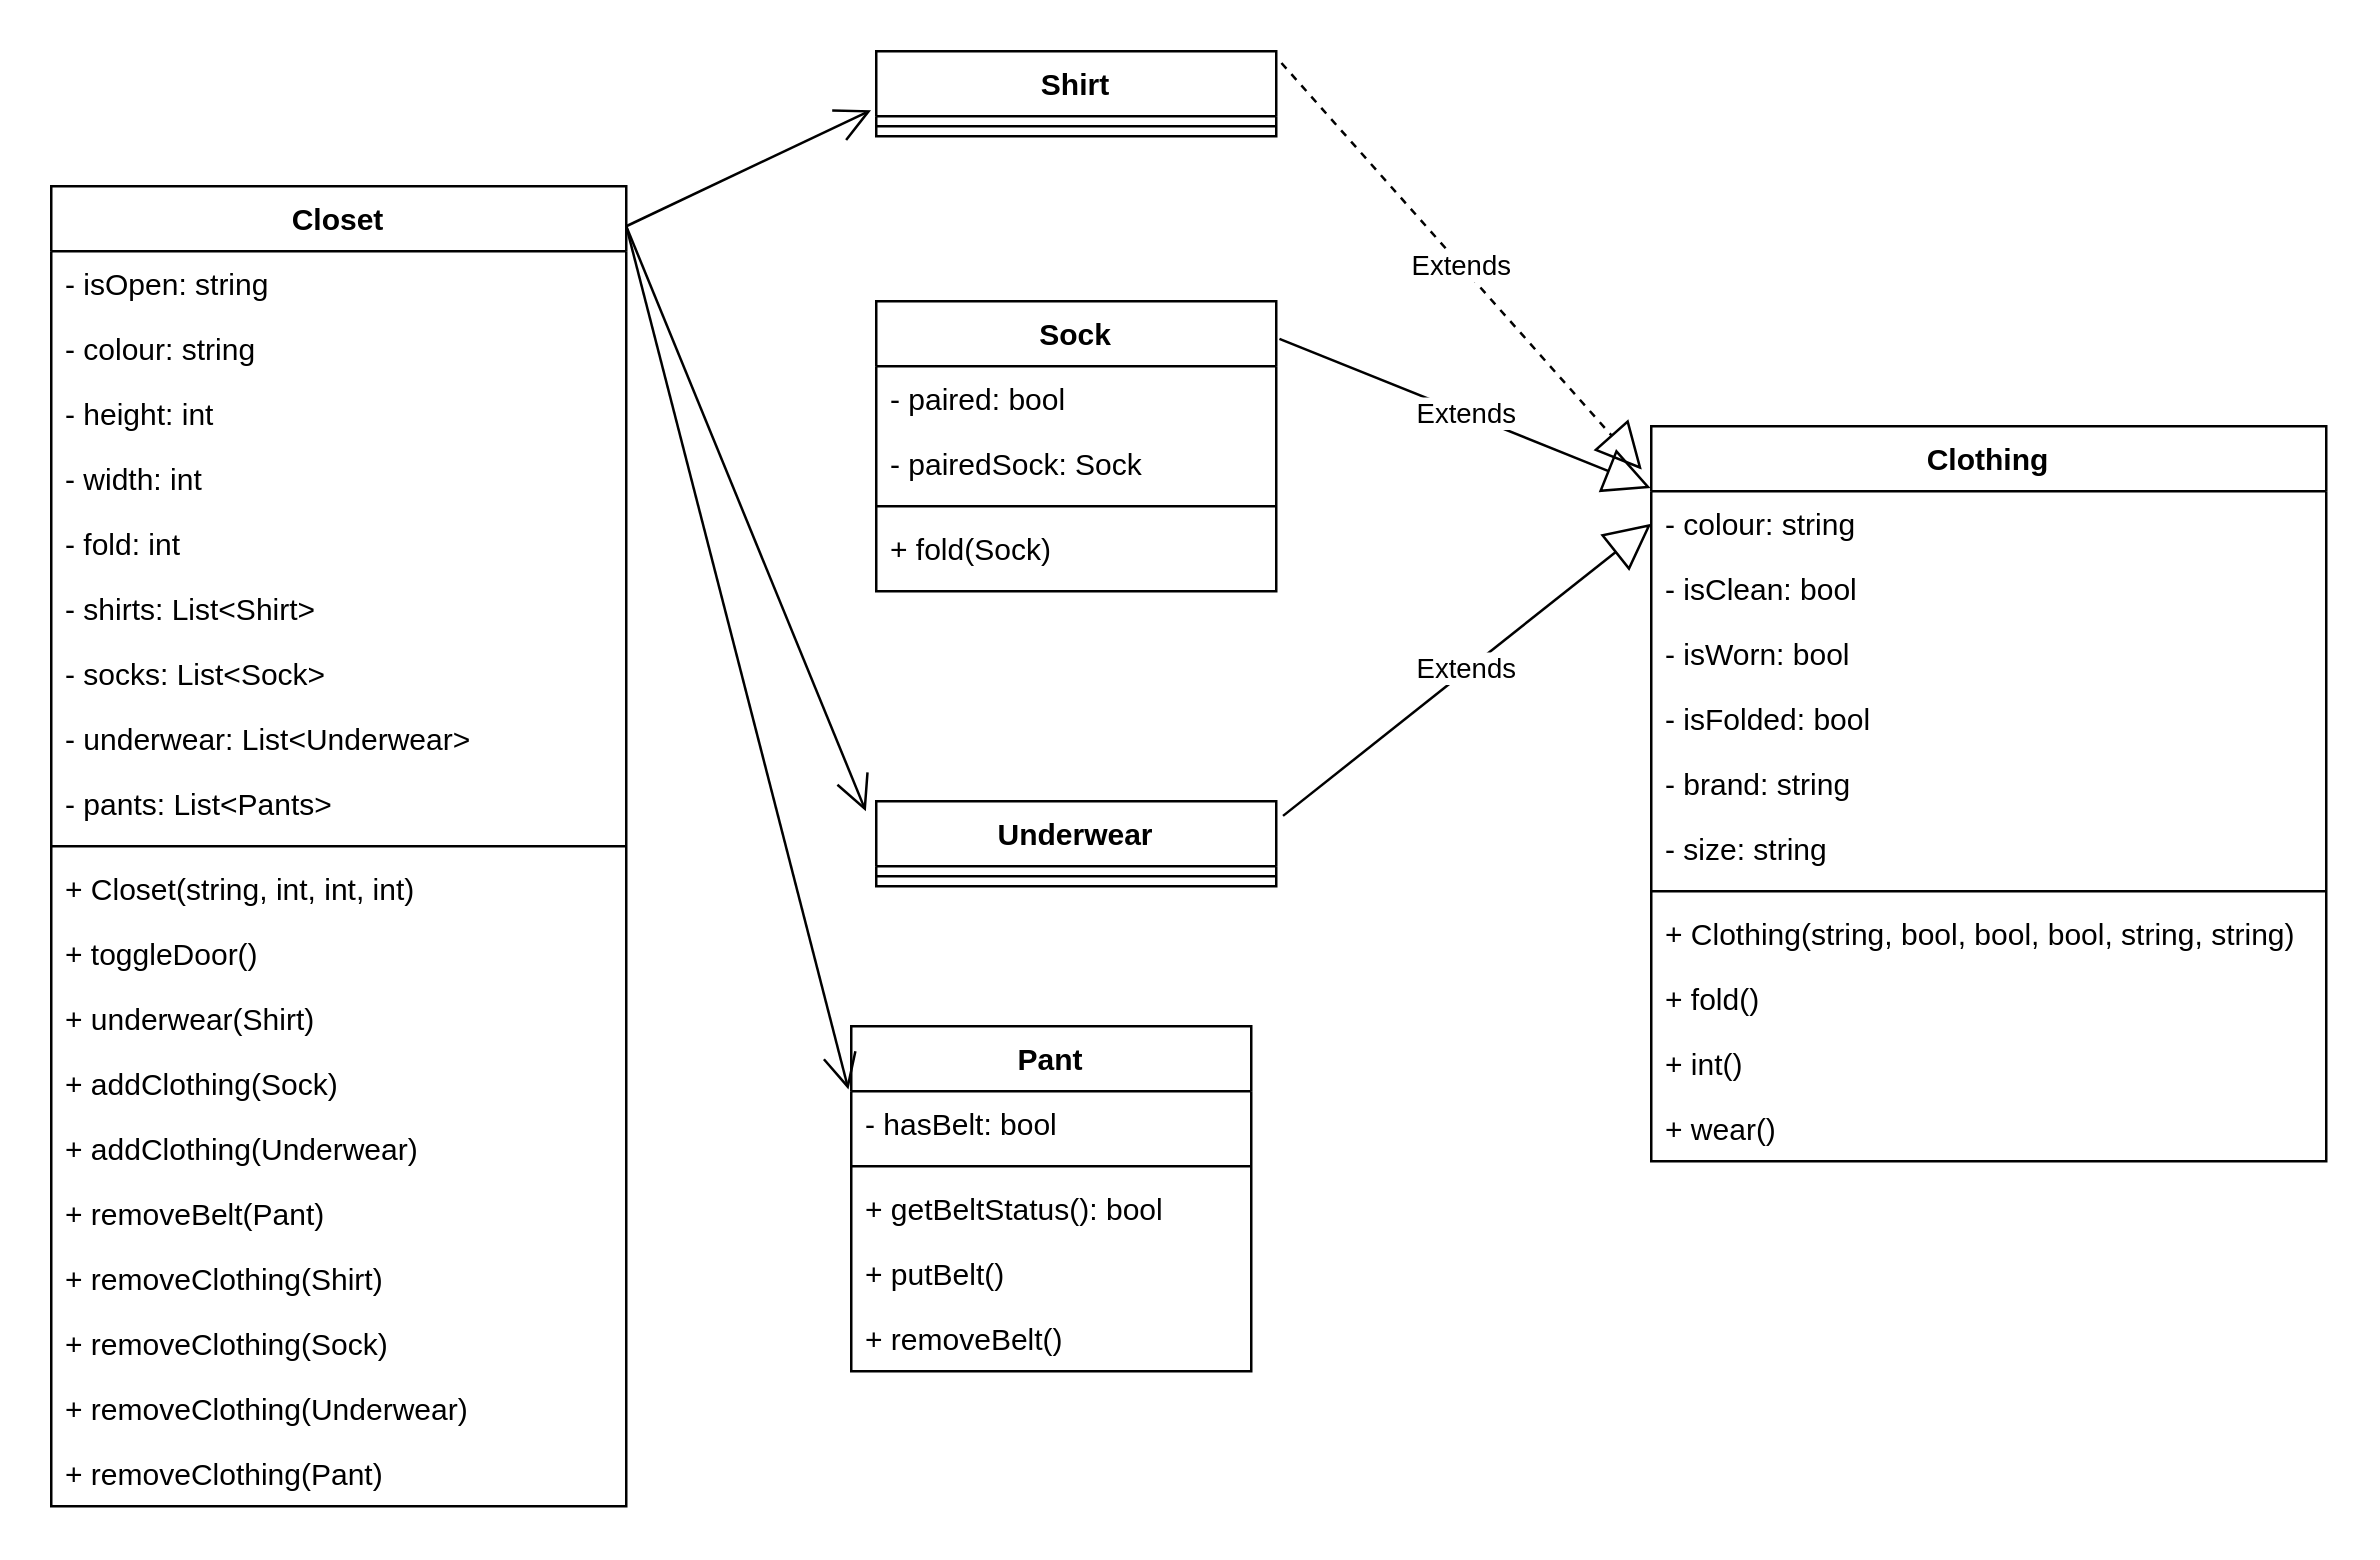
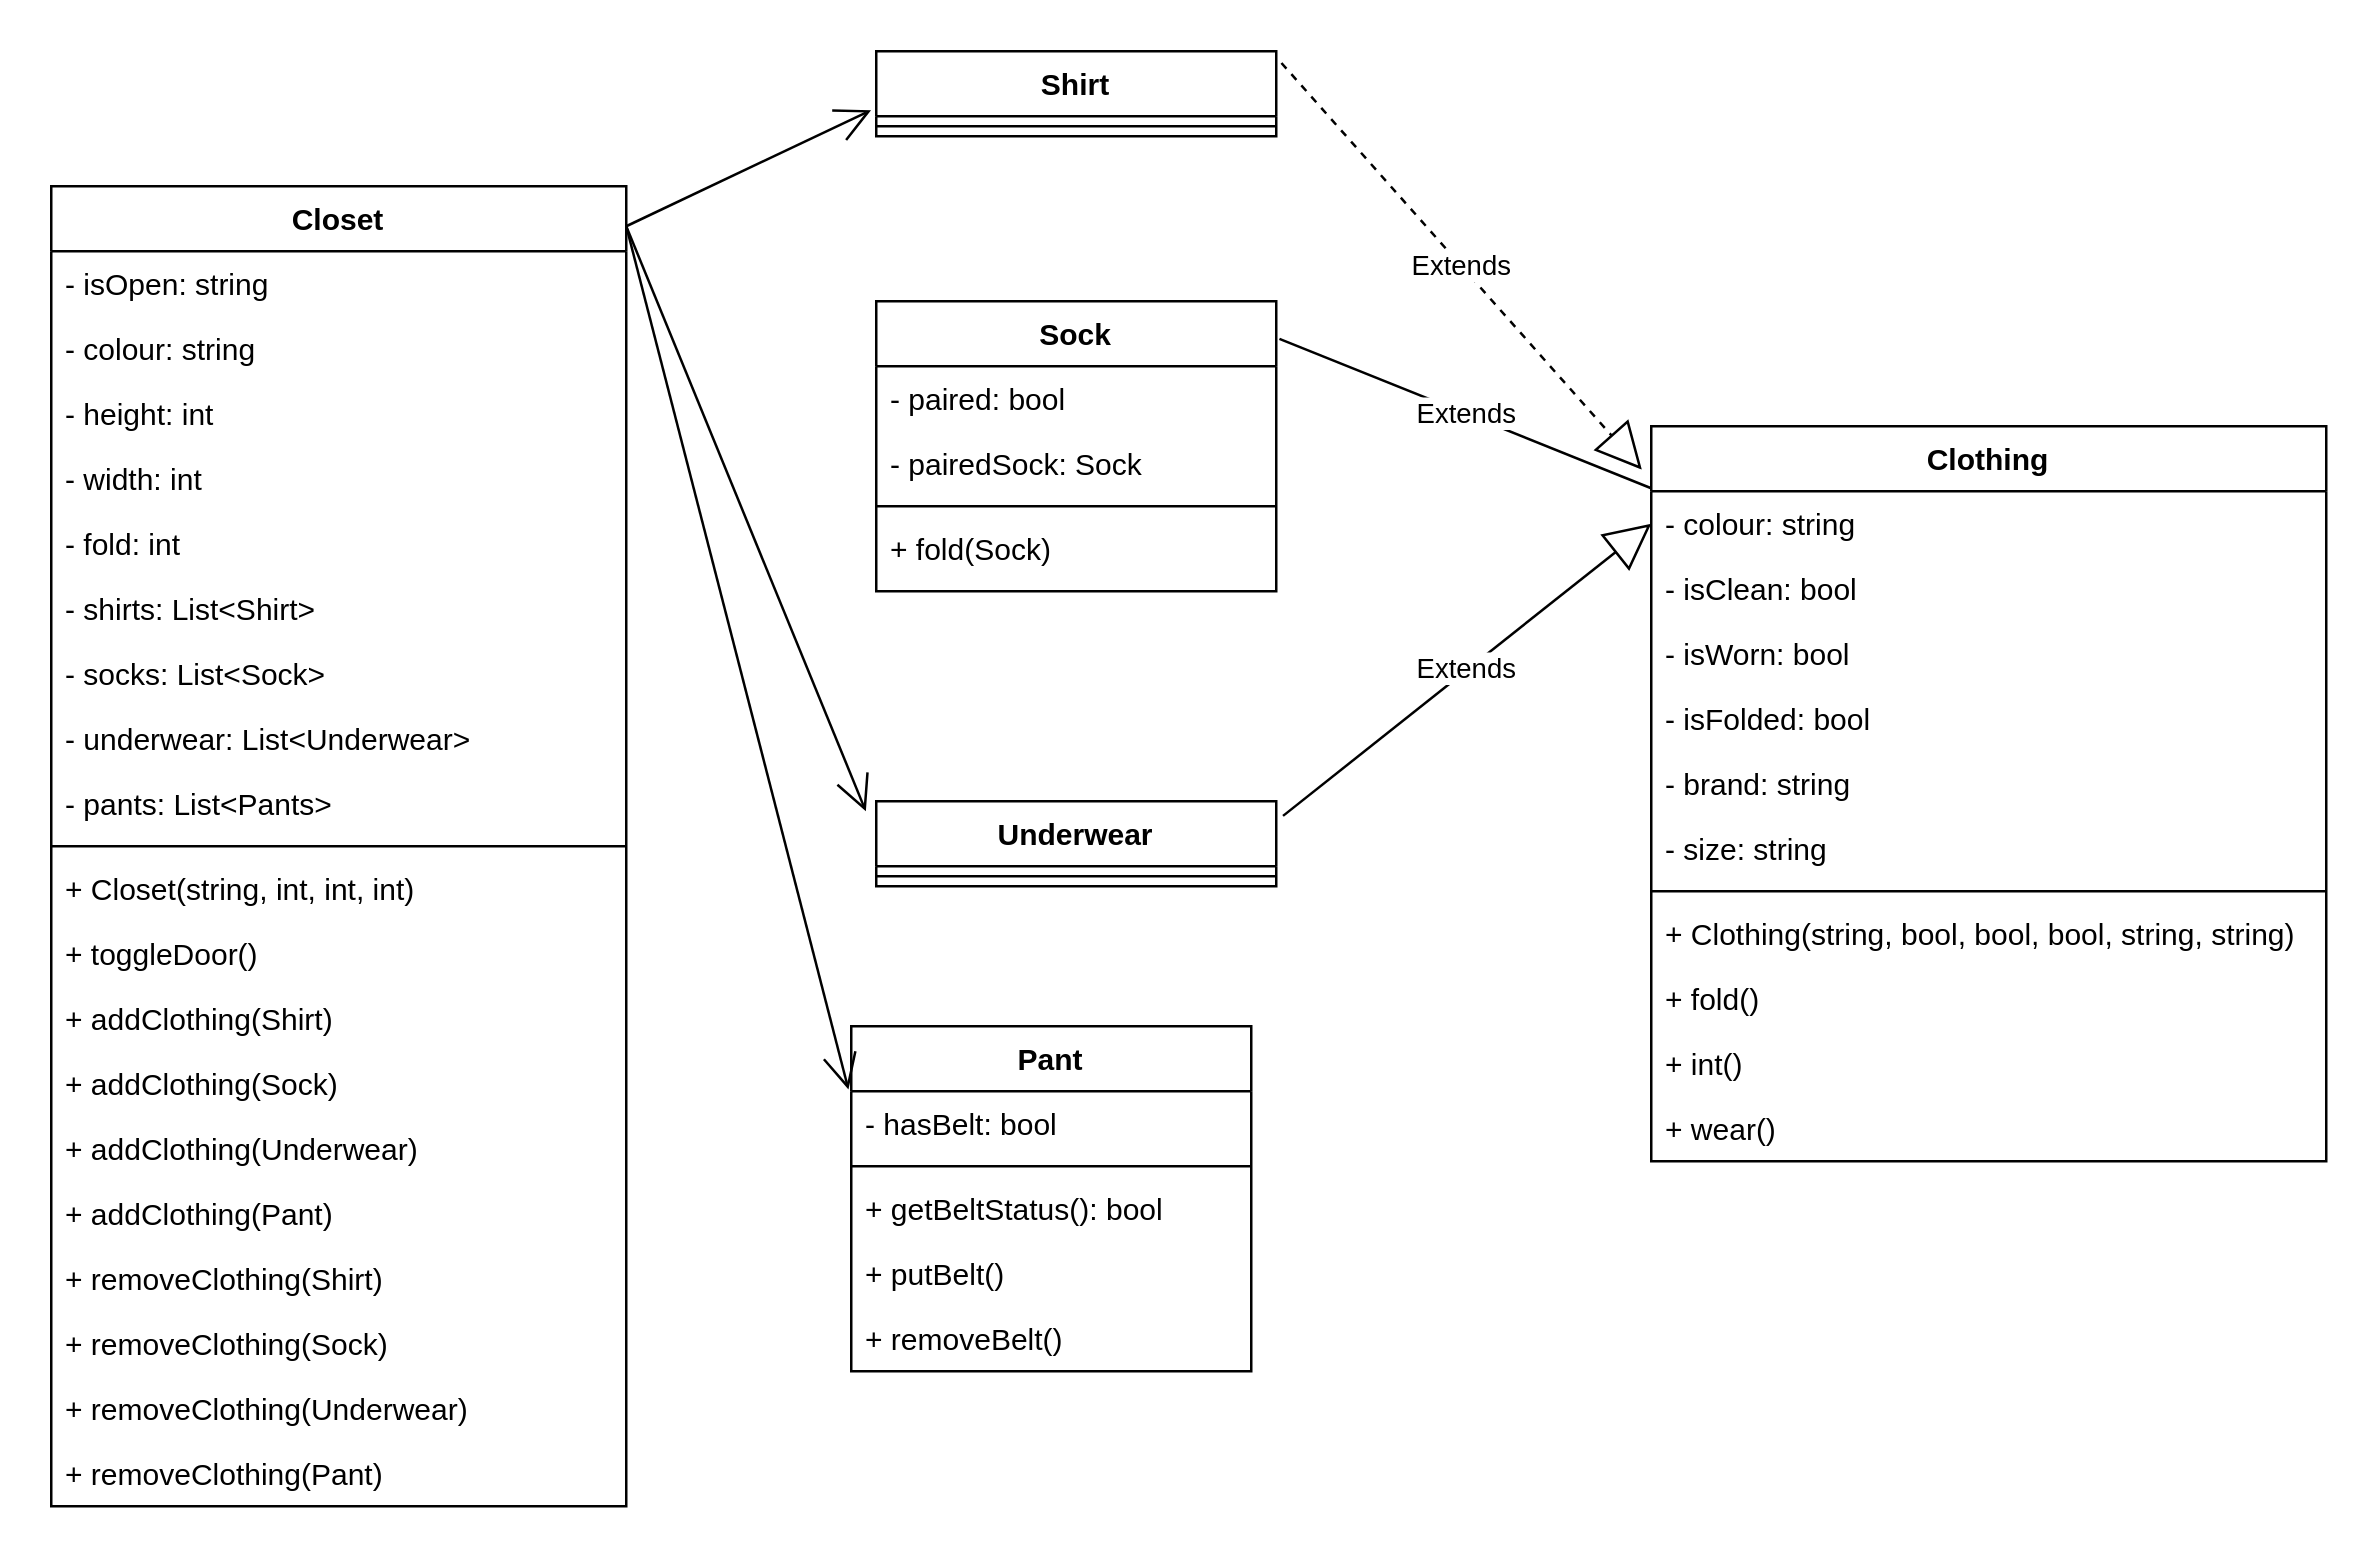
edge "Sock" -> "Clothing": arrowhead block -> none
node "+ underwear(Shirt)": label "+ underwear(Shirt)" -> "+ addClothing(Shirt)"
node "+ removeBelt(Pant)": label "+ removeBelt(Pant)" -> "+ addClothing(Pant)"
